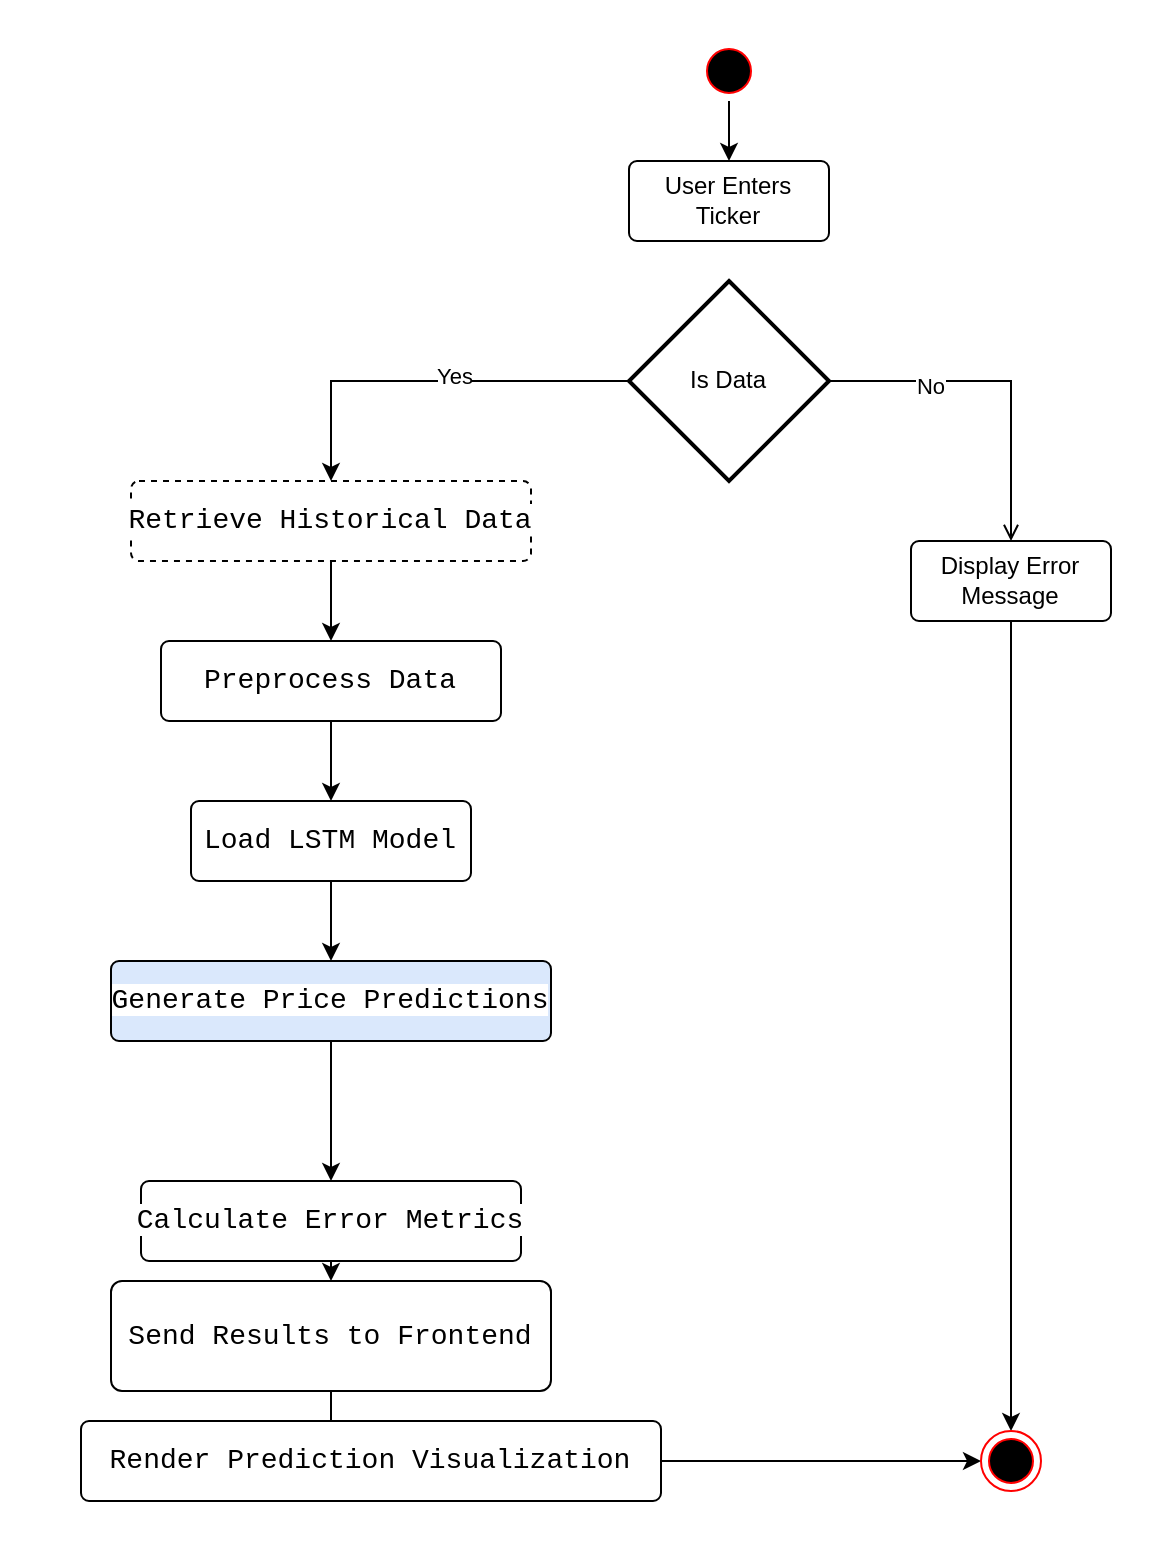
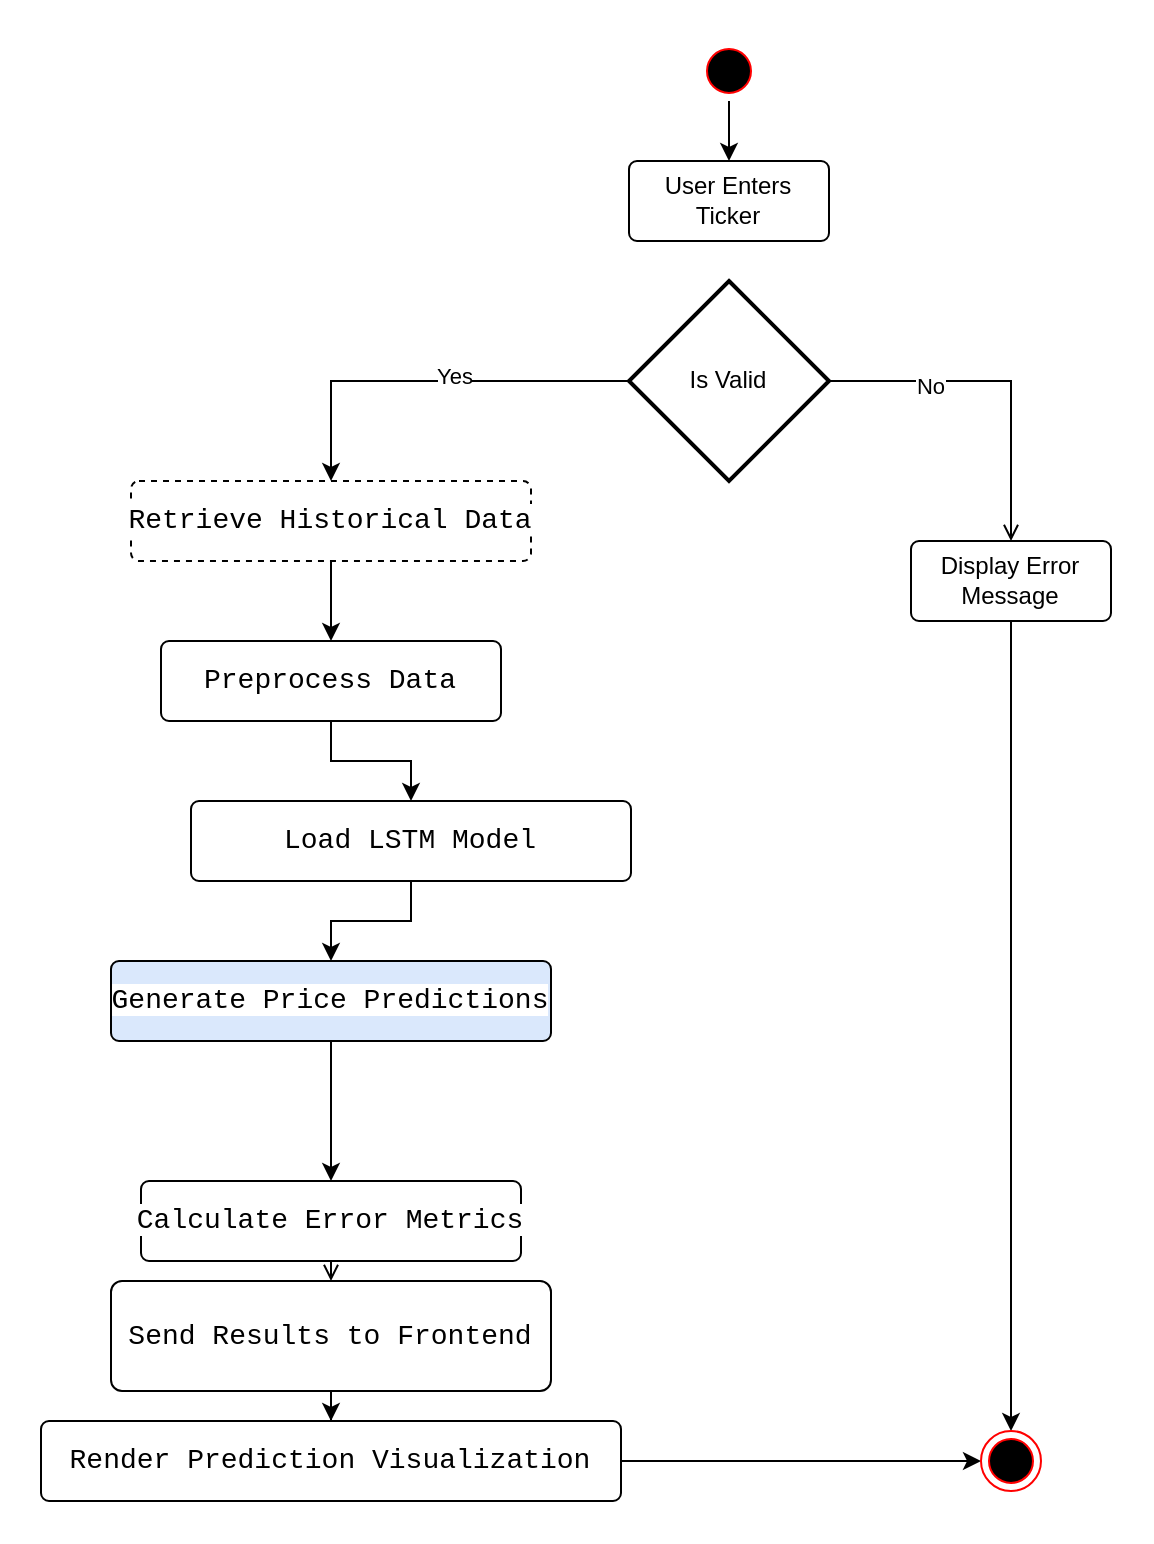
node "Is Data": label "Is Data" -> "Is Valid"
node "Load LSTM Model": size 280x80 -> 440x80
edge "Calculate Error Metrics" -> "Send Results to Frontend": arrowhead classic -> open
node "Render Prediction Visualization": moved (371, 1461) -> (331, 1461)
